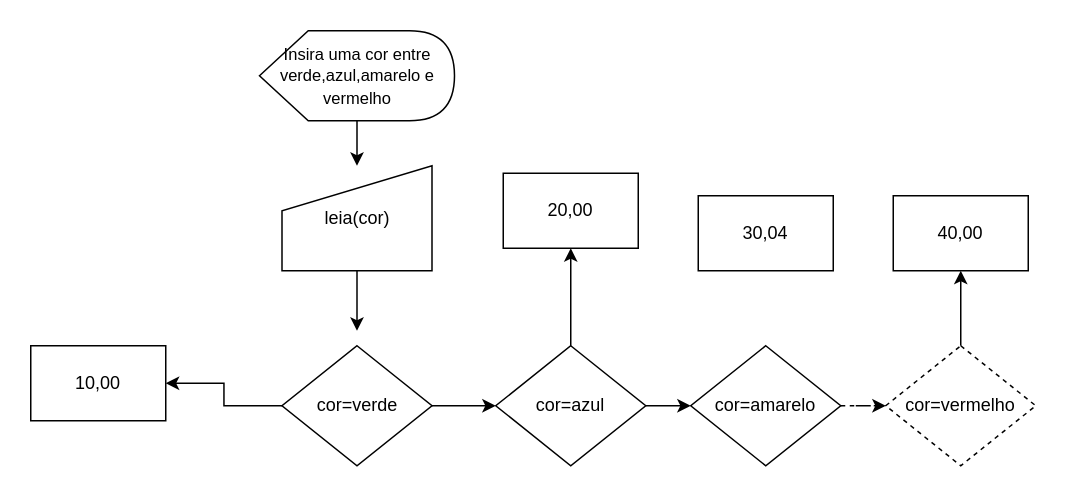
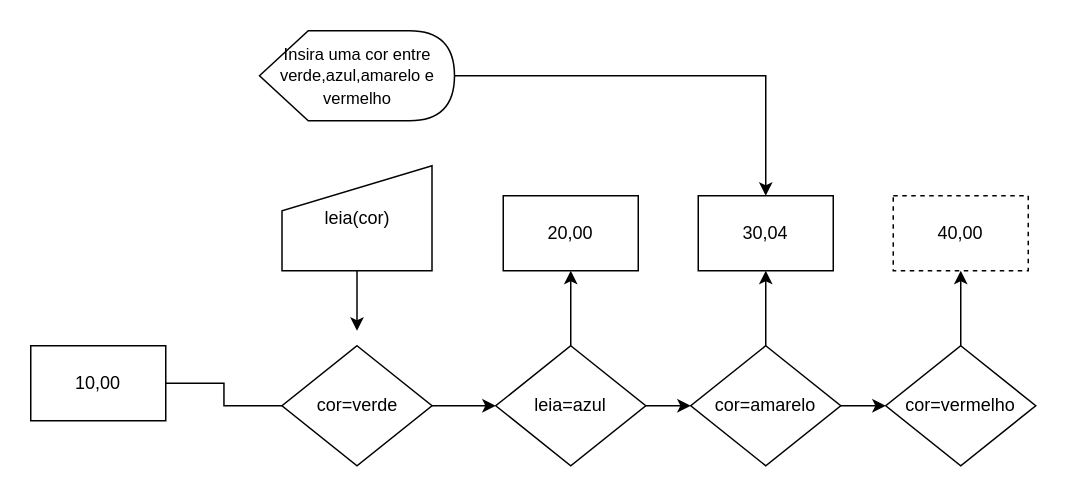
edge "Insira uma cor entre verde,azul,amarelo e vermelho" -> "leia(cor)": now "Insira uma cor entre verde,azul,amarelo e vermelho" -> "30,04"
node "20,00": moved (571, 211) -> (571, 233)
node "40,00": style solid -> dashed
edge "cor=amarelo" -> "30,04": added
edge "cor=verde" -> "10,00": arrowhead classic -> none
node "cor=azul": label "cor=azul" -> "leia=azul"
edge "cor=amarelo" -> "cor=vermelho": style dashed -> solid
node "cor=vermelho": style dashed -> solid
